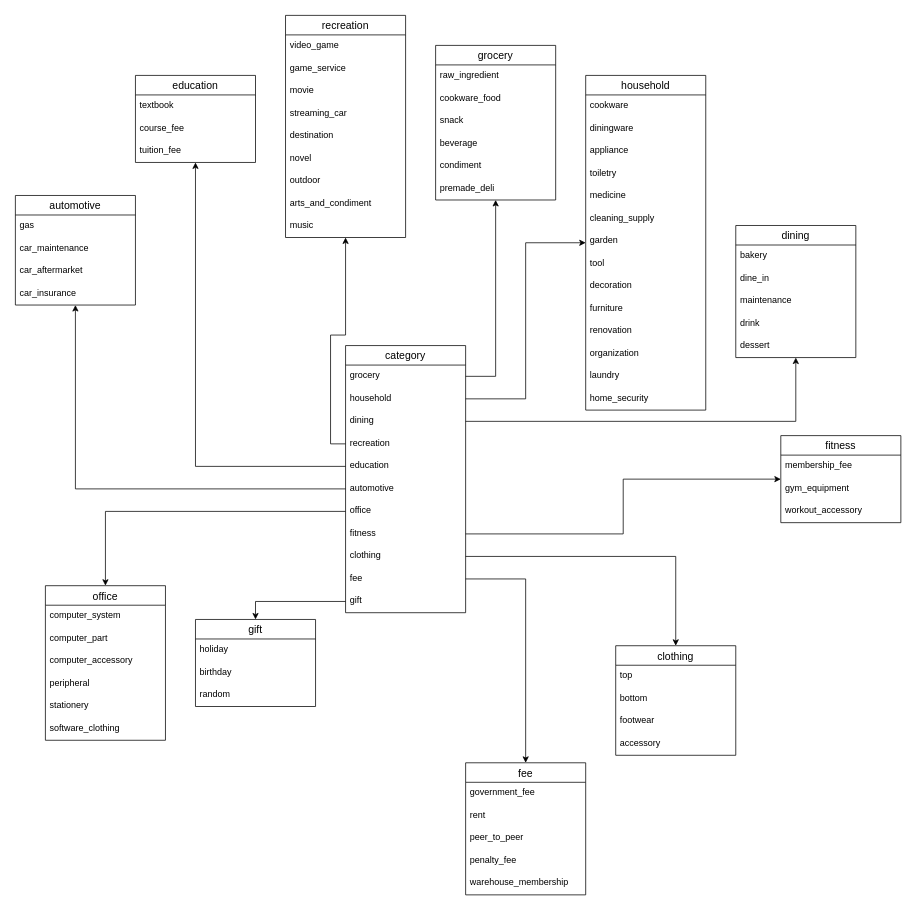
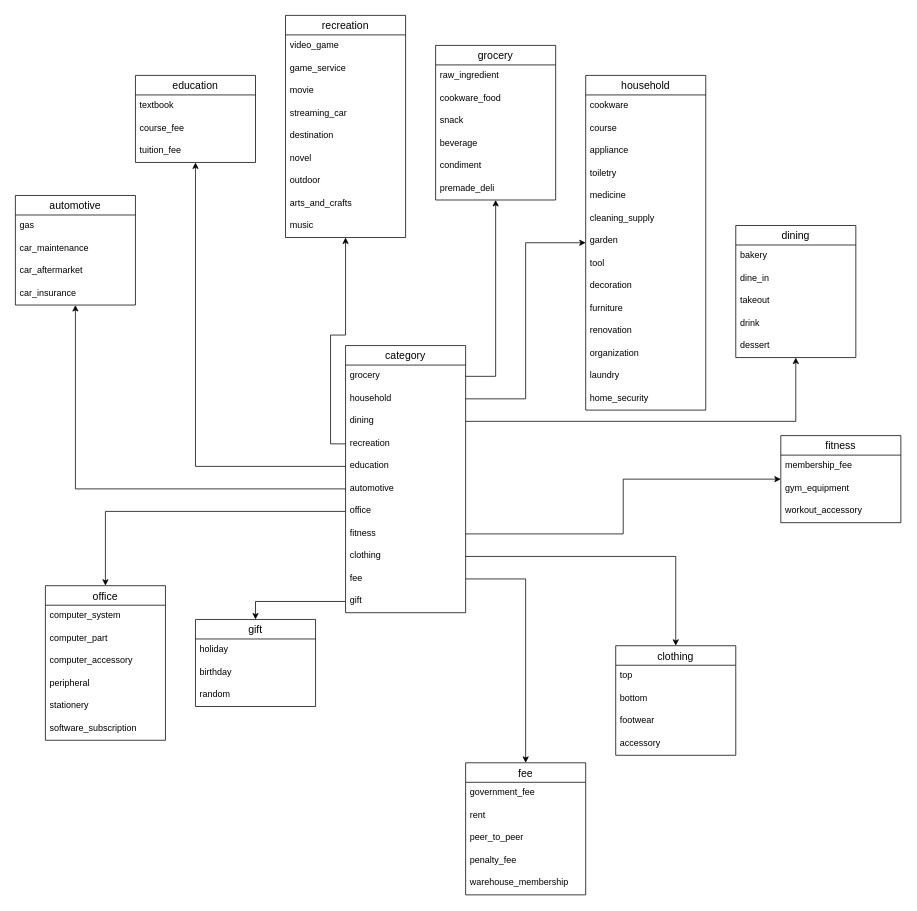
node "diningware": label "diningware" -> "course"
node "arts_and_condiment": label "arts_and_condiment" -> "arts_and_crafts"
node "maintenance": label "maintenance" -> "takeout"
node "software_clothing": label "software_clothing" -> "software_subscription"
